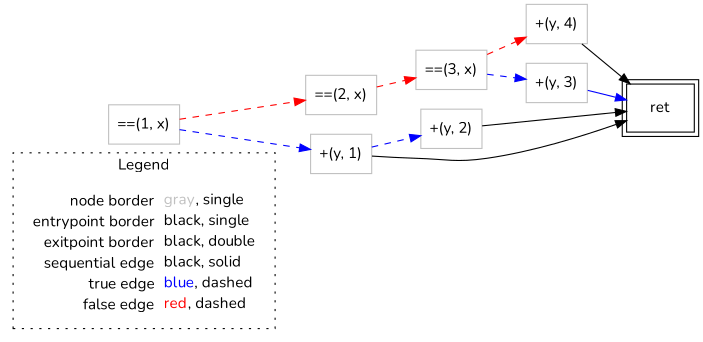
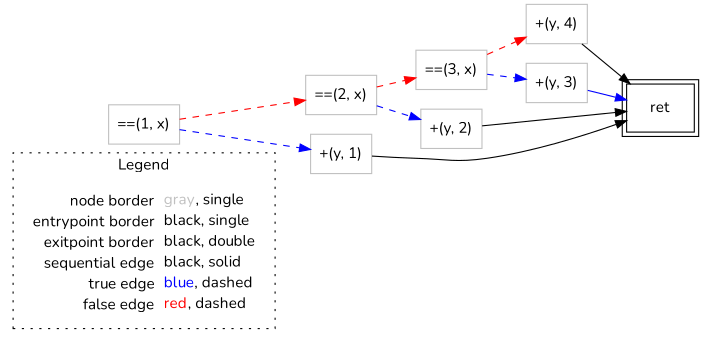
edge "+(y, 1)" -> "+(y, 2)": now "==(2, x)" -> "+(y, 2)"
